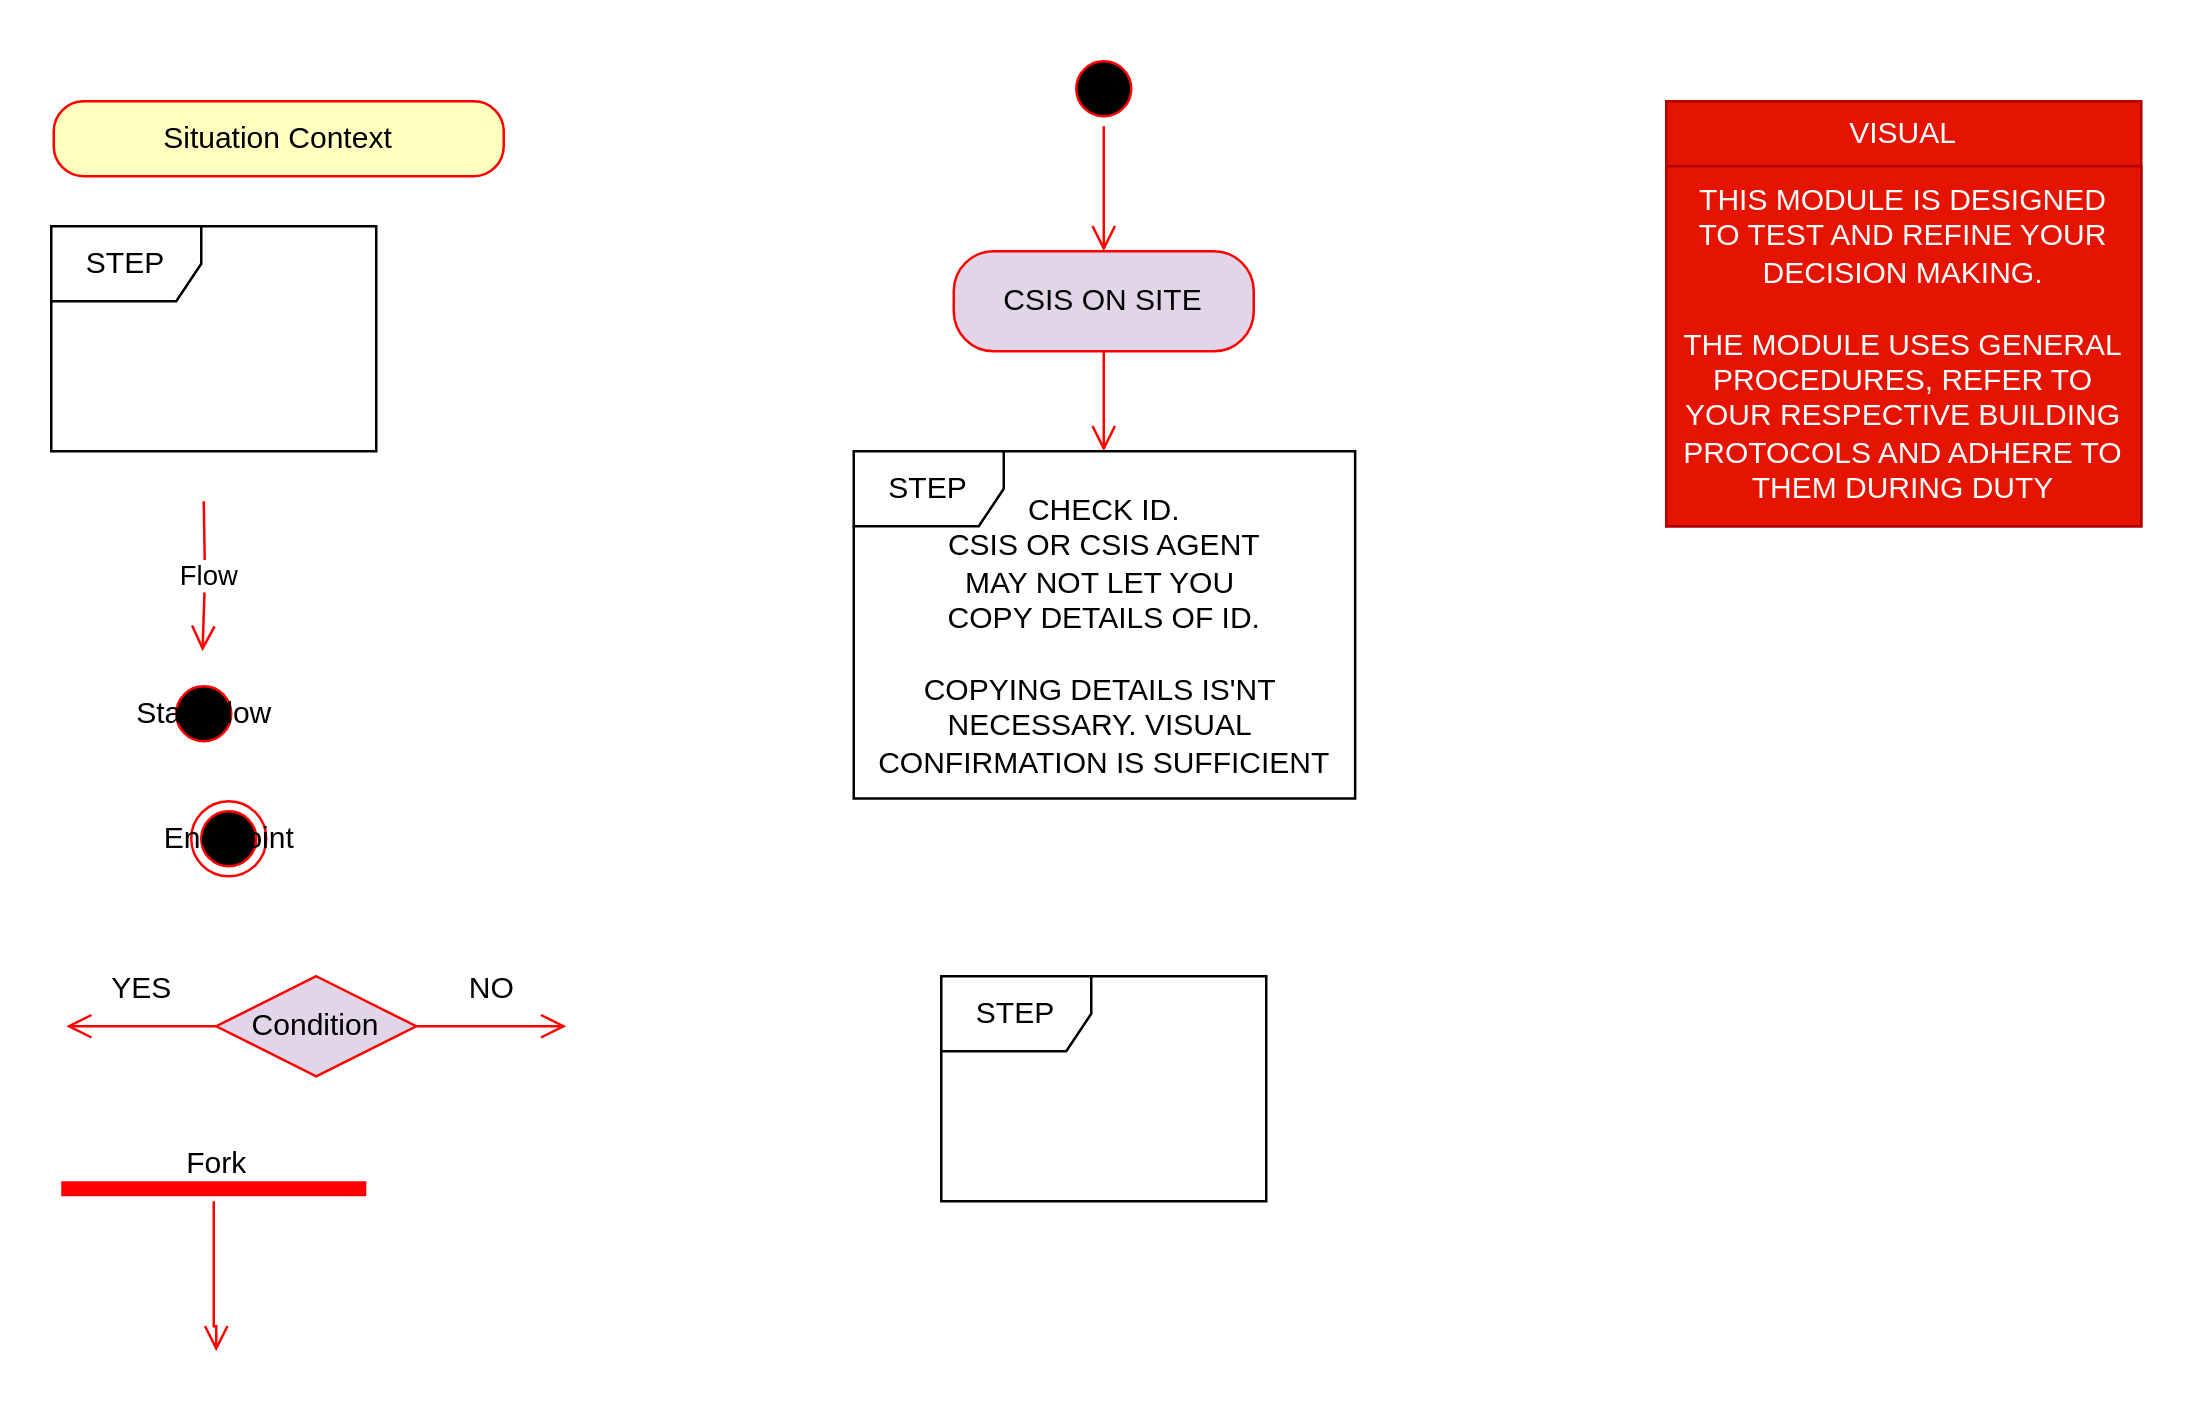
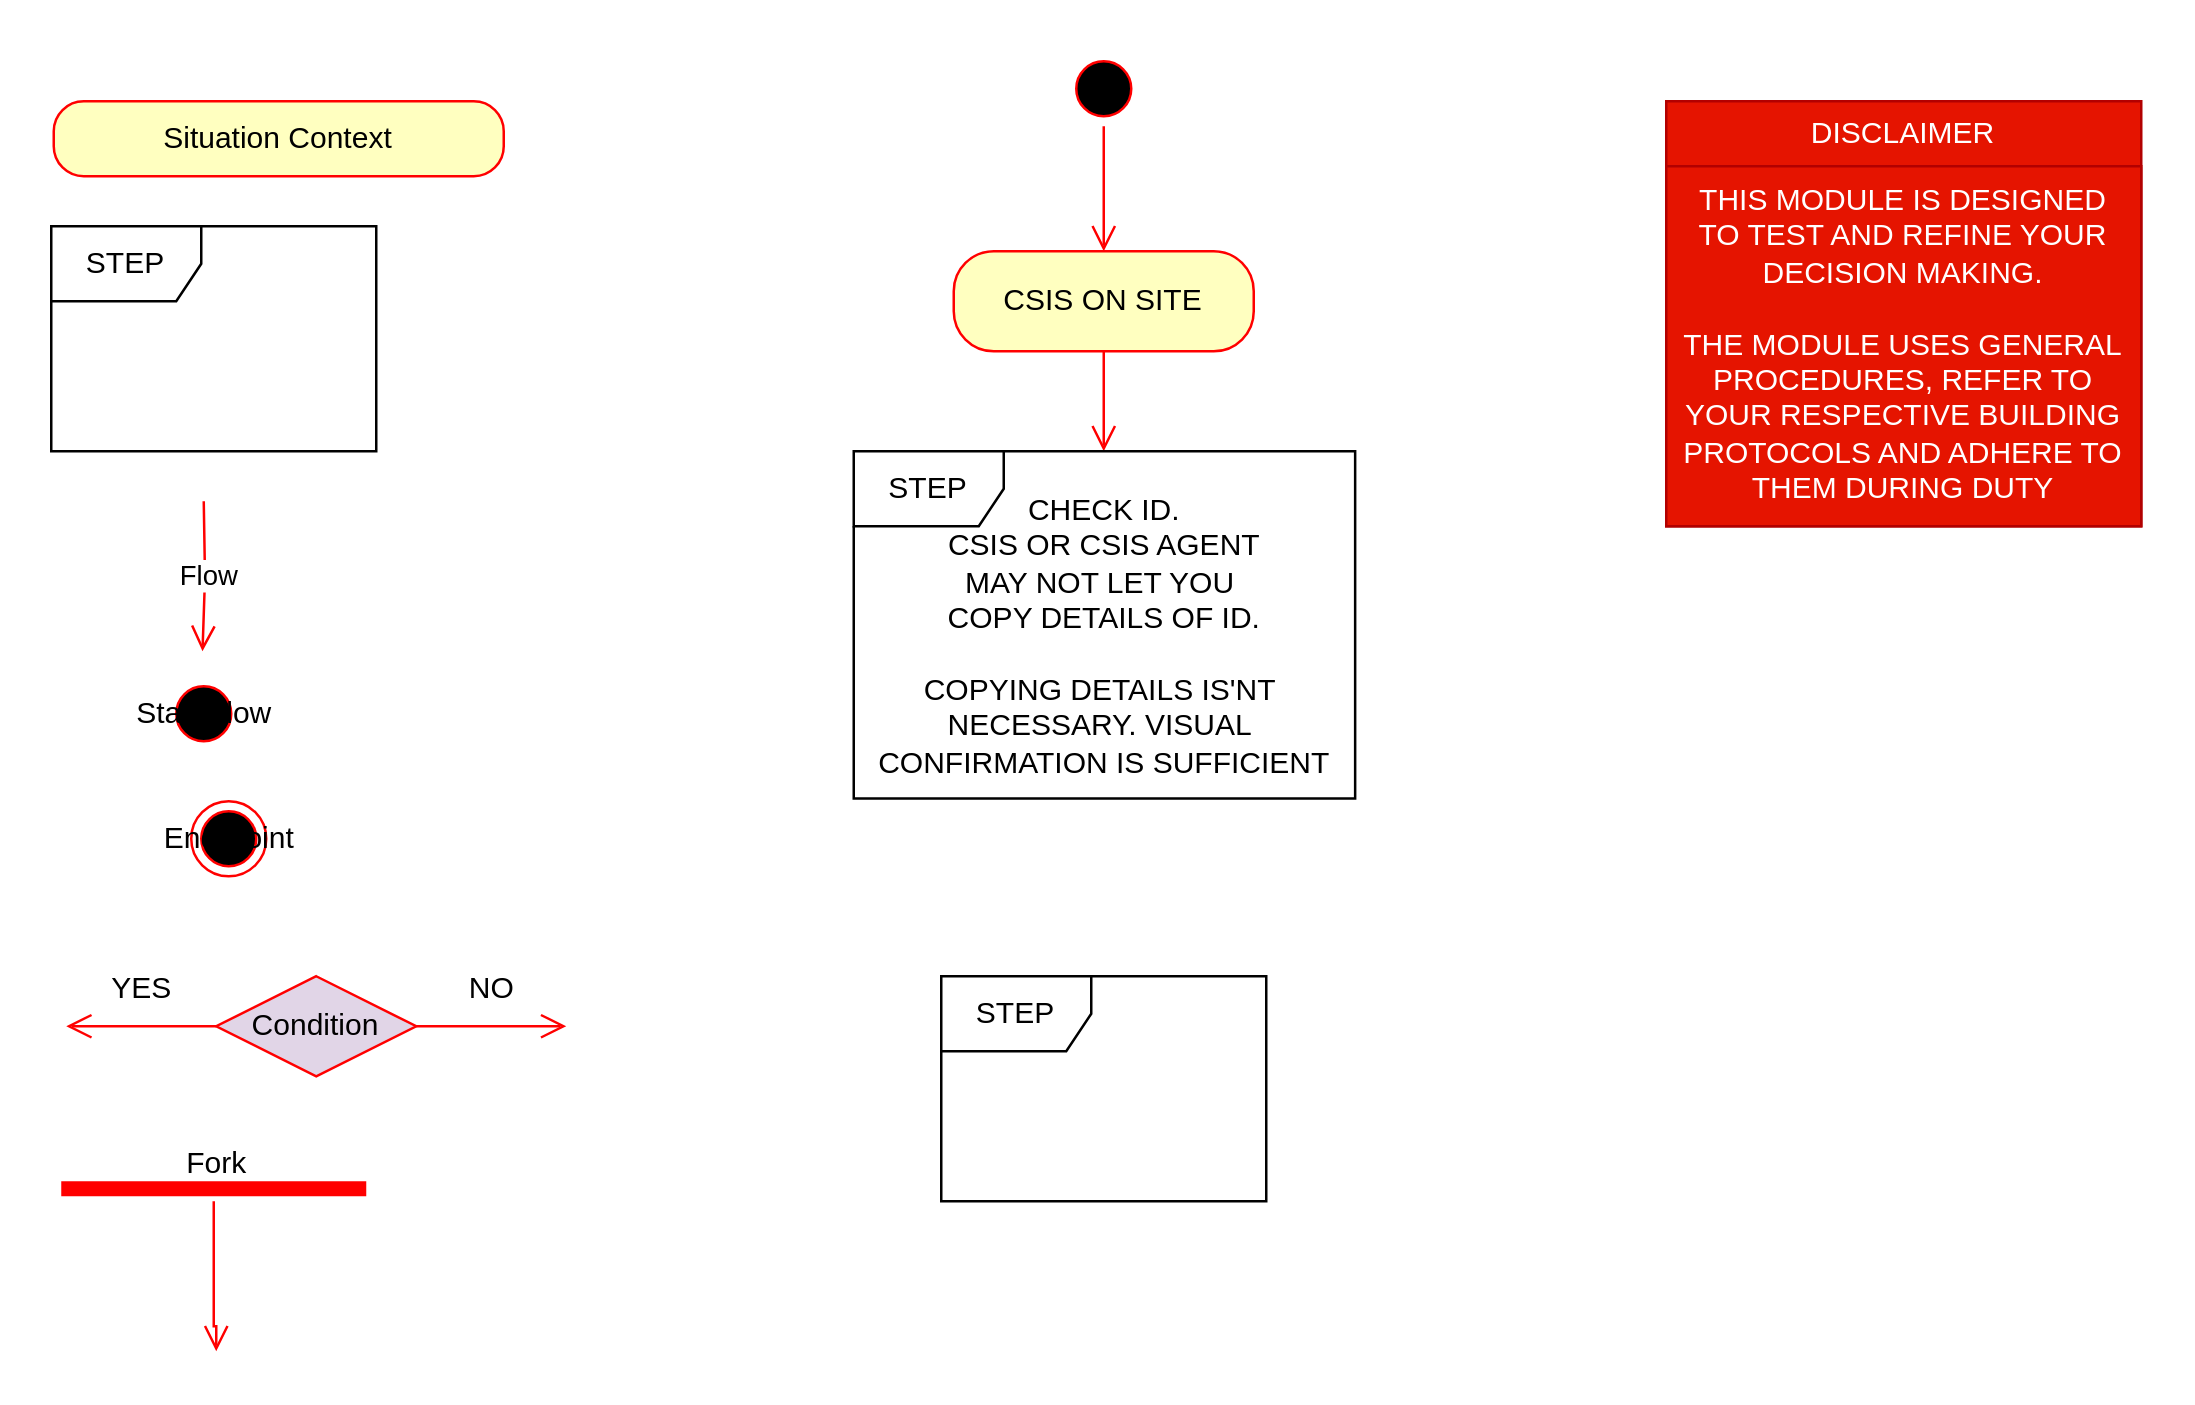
node "VISUAL": label "VISUAL" -> "DISCLAIMER"
node "CSIS ON SITE": fillcolor #e1d5e7 -> #ffffc0
